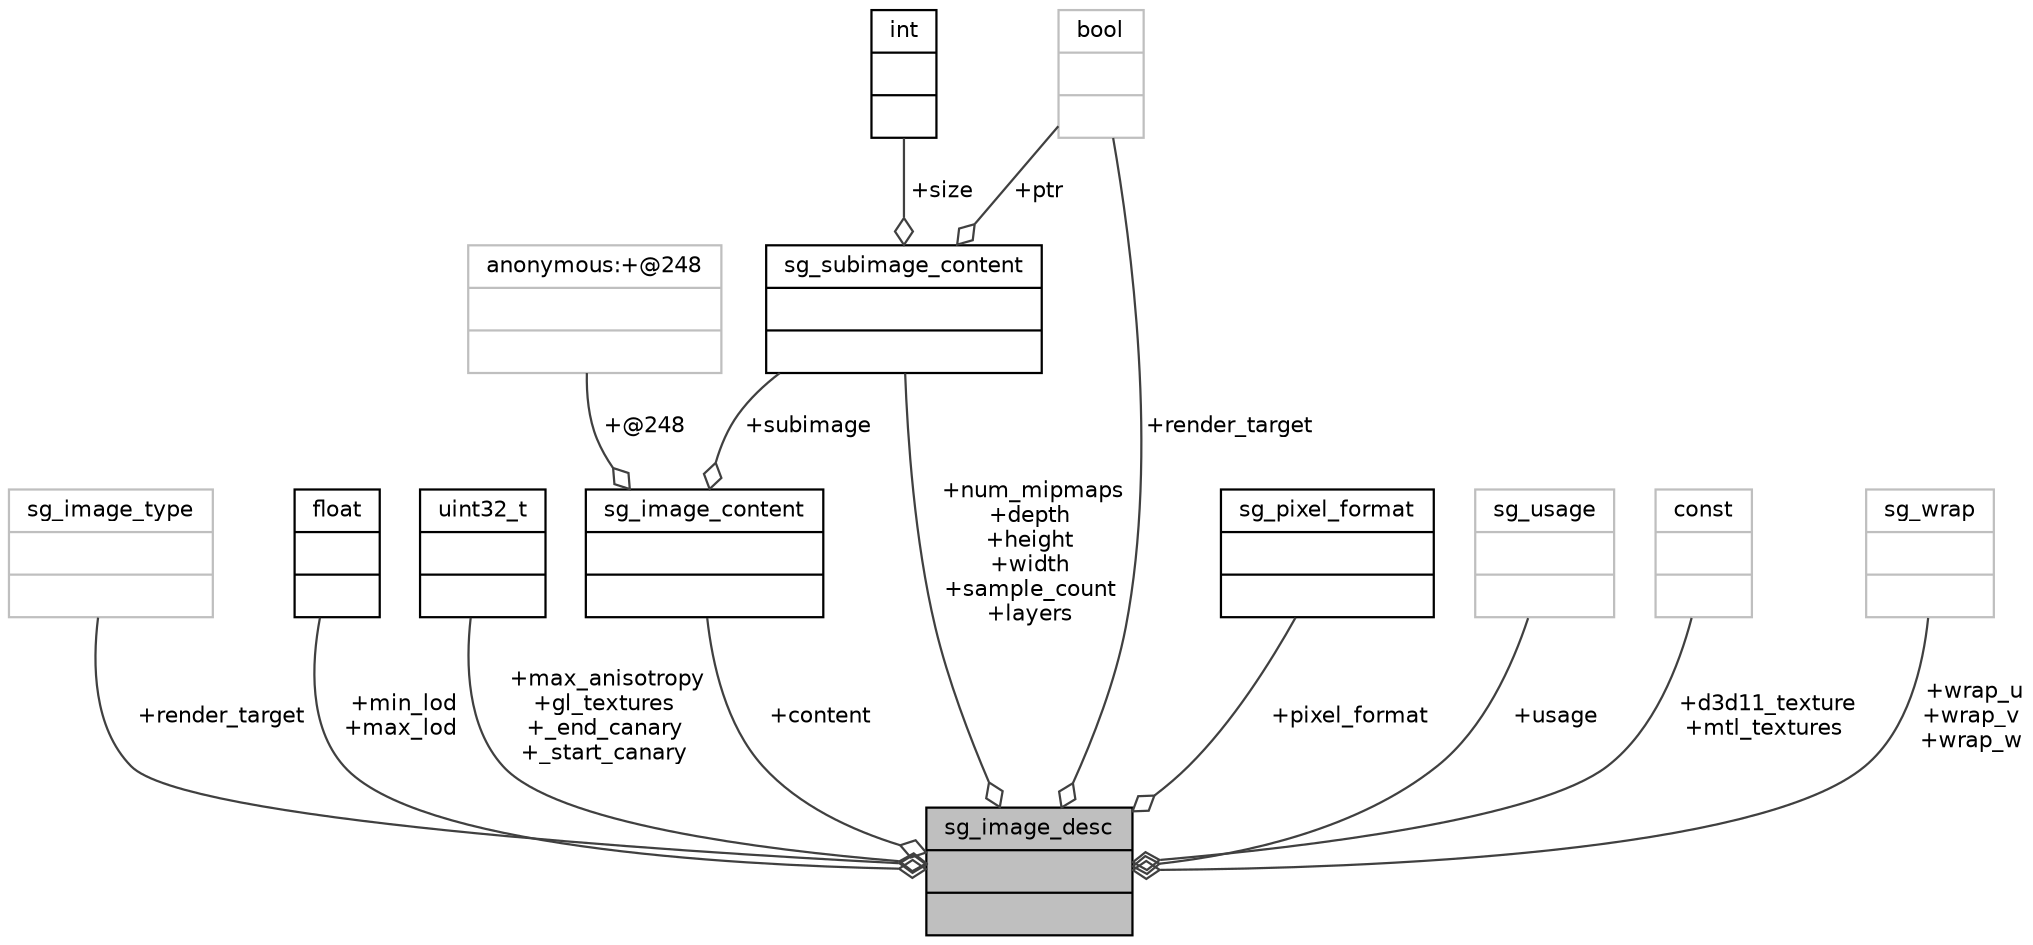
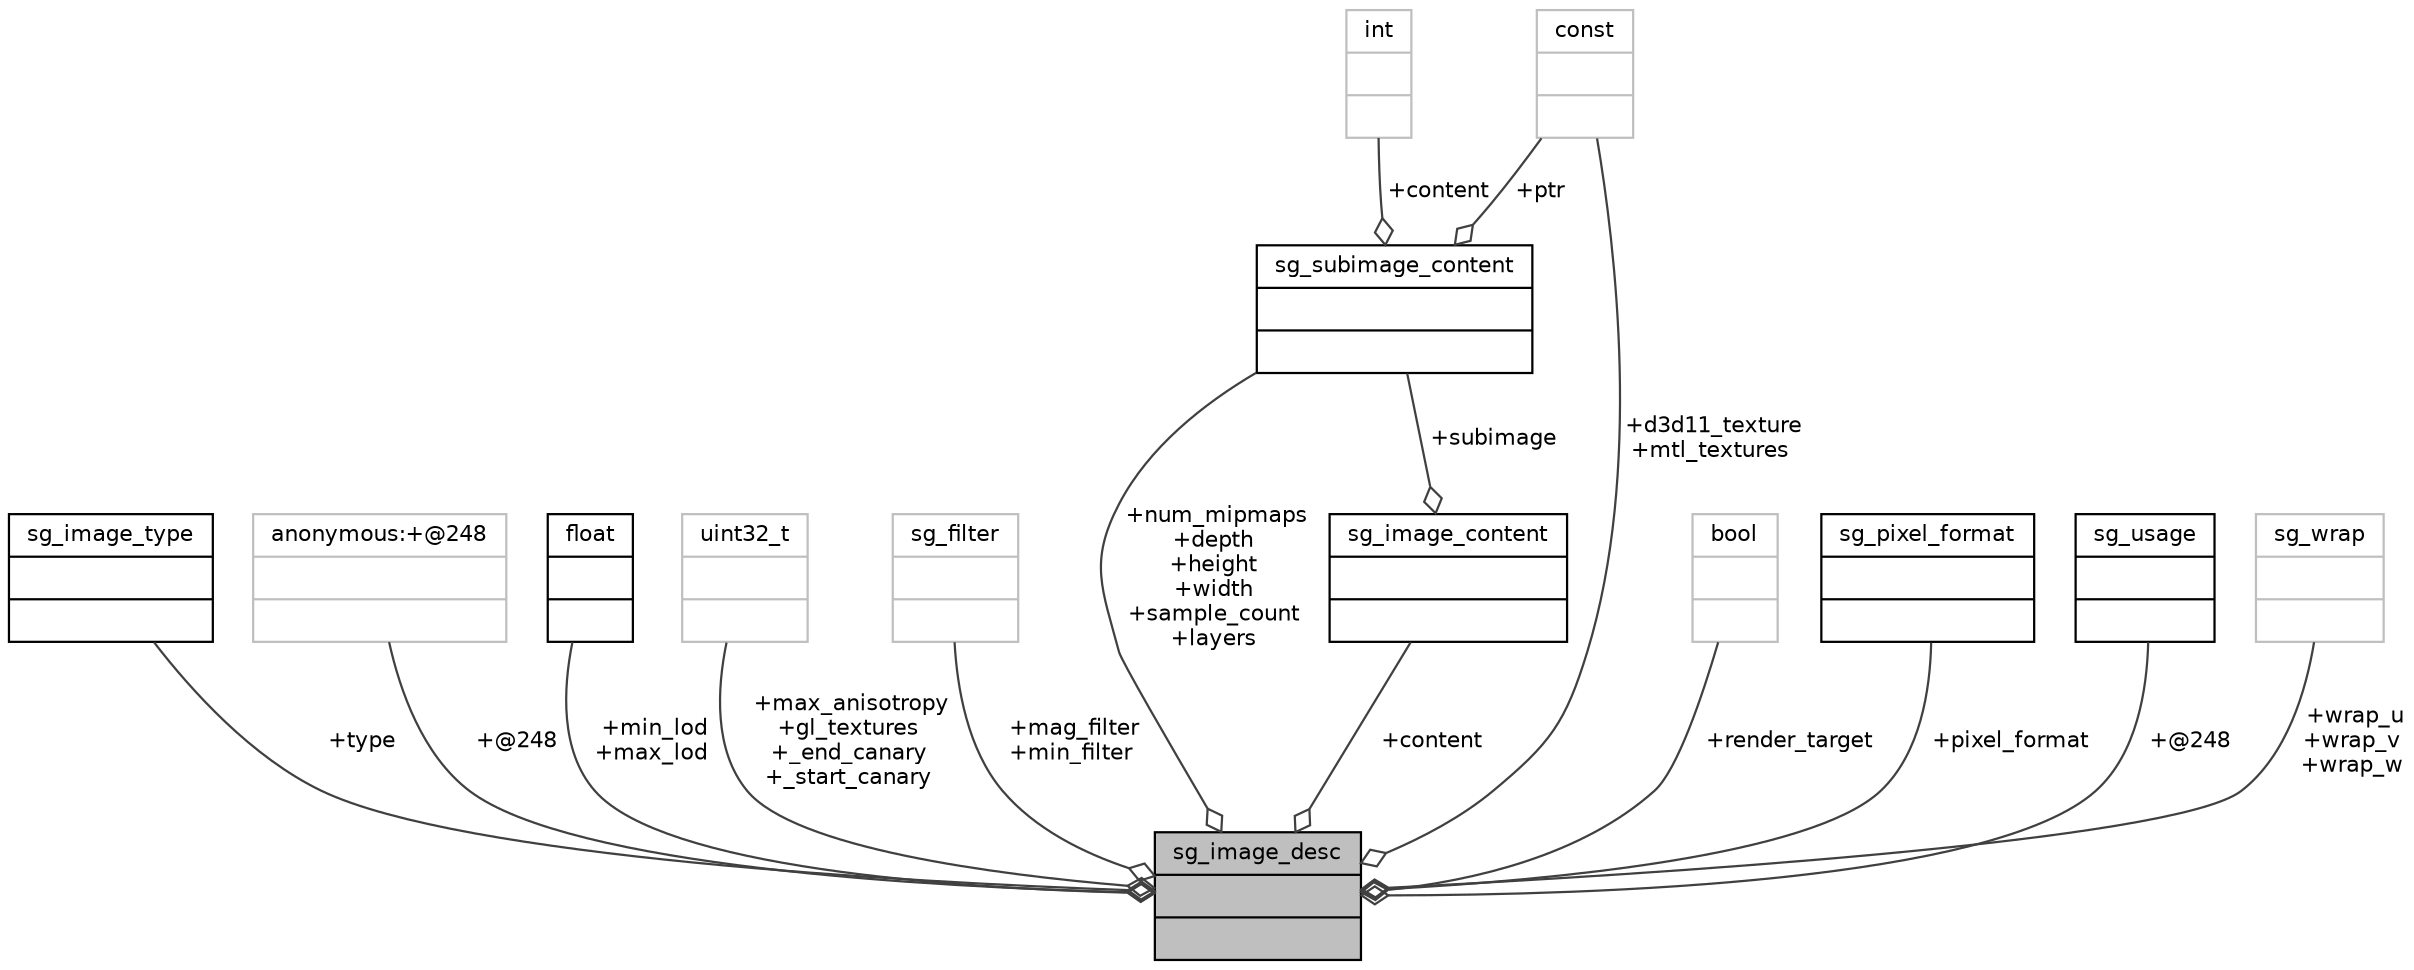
node "int": color black -> grey75
edge "bool" -> "sg_subimage_content": now "const" -> "sg_subimage_content"
edge "int" -> "sg_subimage_content": label " +size" -> " +content"
edge "anonymous:+@248" -> "sg_image_content": now "anonymous:+@248" -> "sg_image_desc"
node "sg_image_type": color grey75 -> black
node "uint32_t": color black -> grey75
node "sg_usage": color grey75 -> black
node "sg_filter": added
edge "sg_image_type" -> "sg_image_desc": label " +render_target" -> " +type"
edge "sg_usage" -> "sg_image_desc": label " +usage" -> " +@248"
